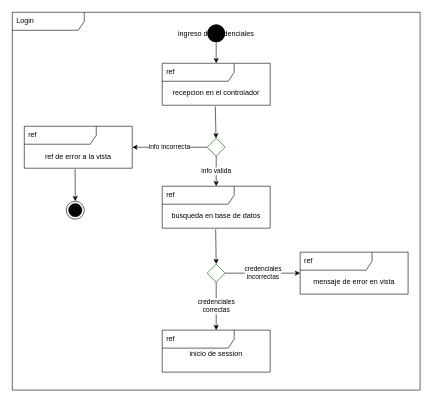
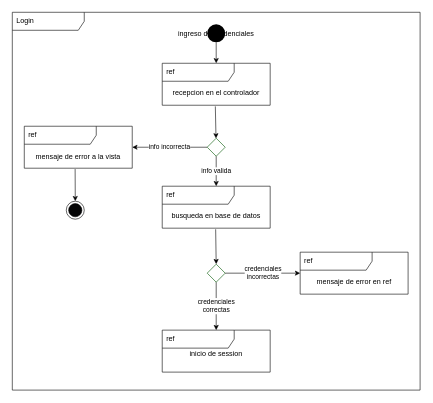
node "ref de error a la vista": label "ref de error a la vista" -> "mensaje de error a la vista"
node "mensaje de error en vista": label "mensaje de error en vista" -> "mensaje de error en ref"
